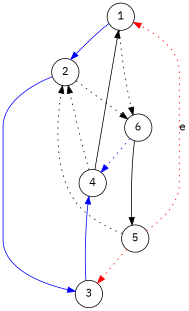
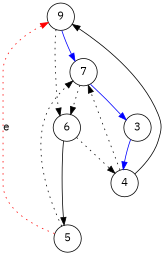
node "1": label "1" -> "9"
node "2": label "2" -> "7"
edge "6" -> "4": color blue -> black
edge "5" -> "3": removed
